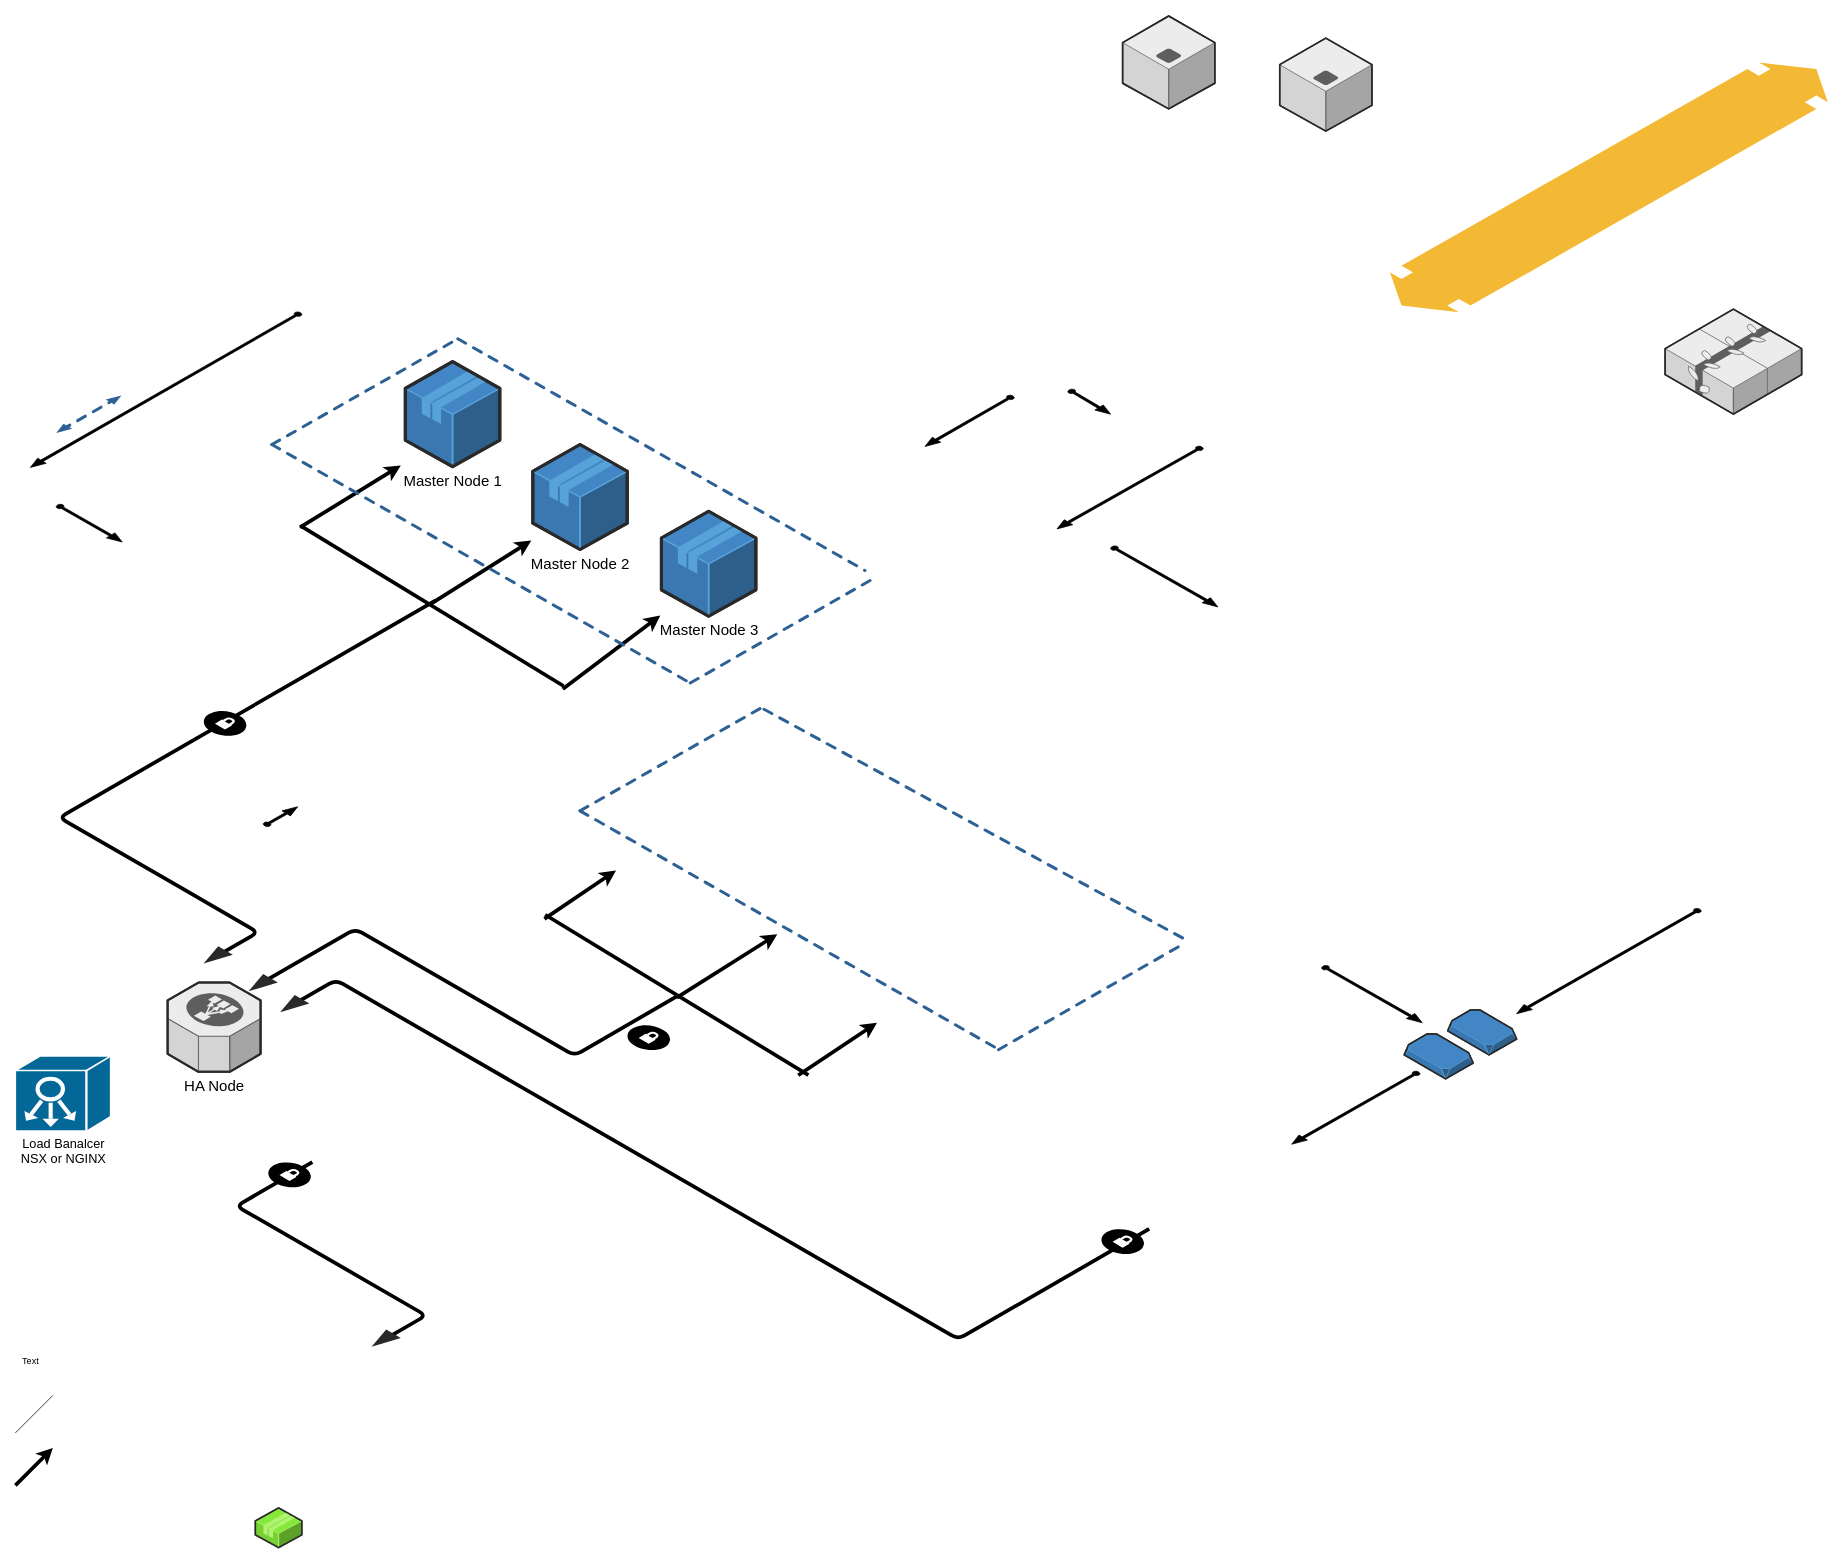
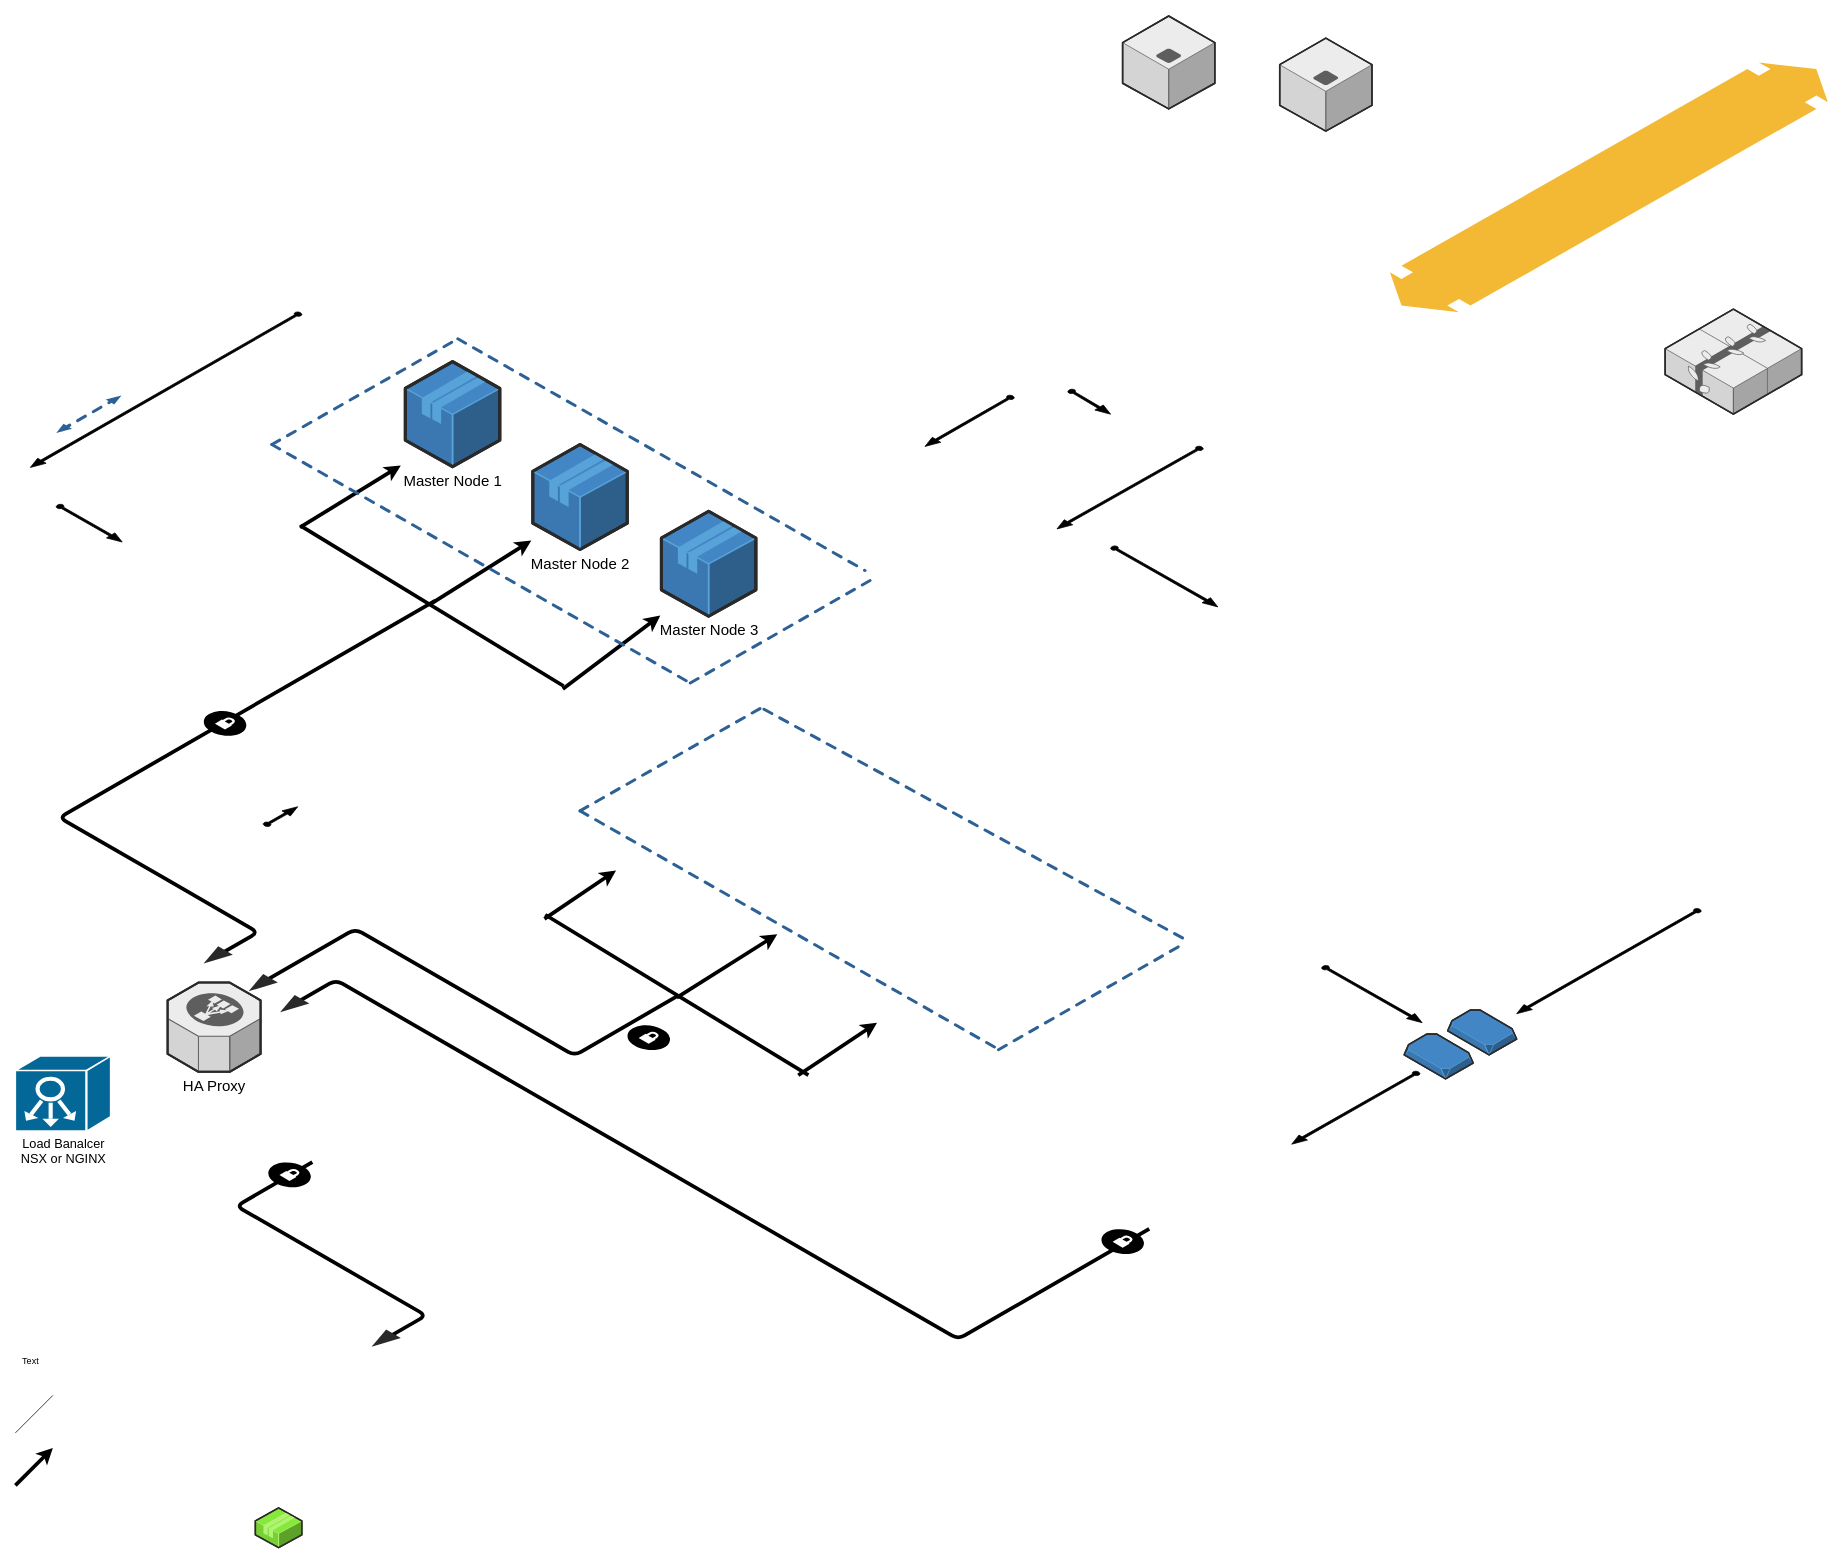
node "HA Node": label "HA Node" -> "HA Proxy"
